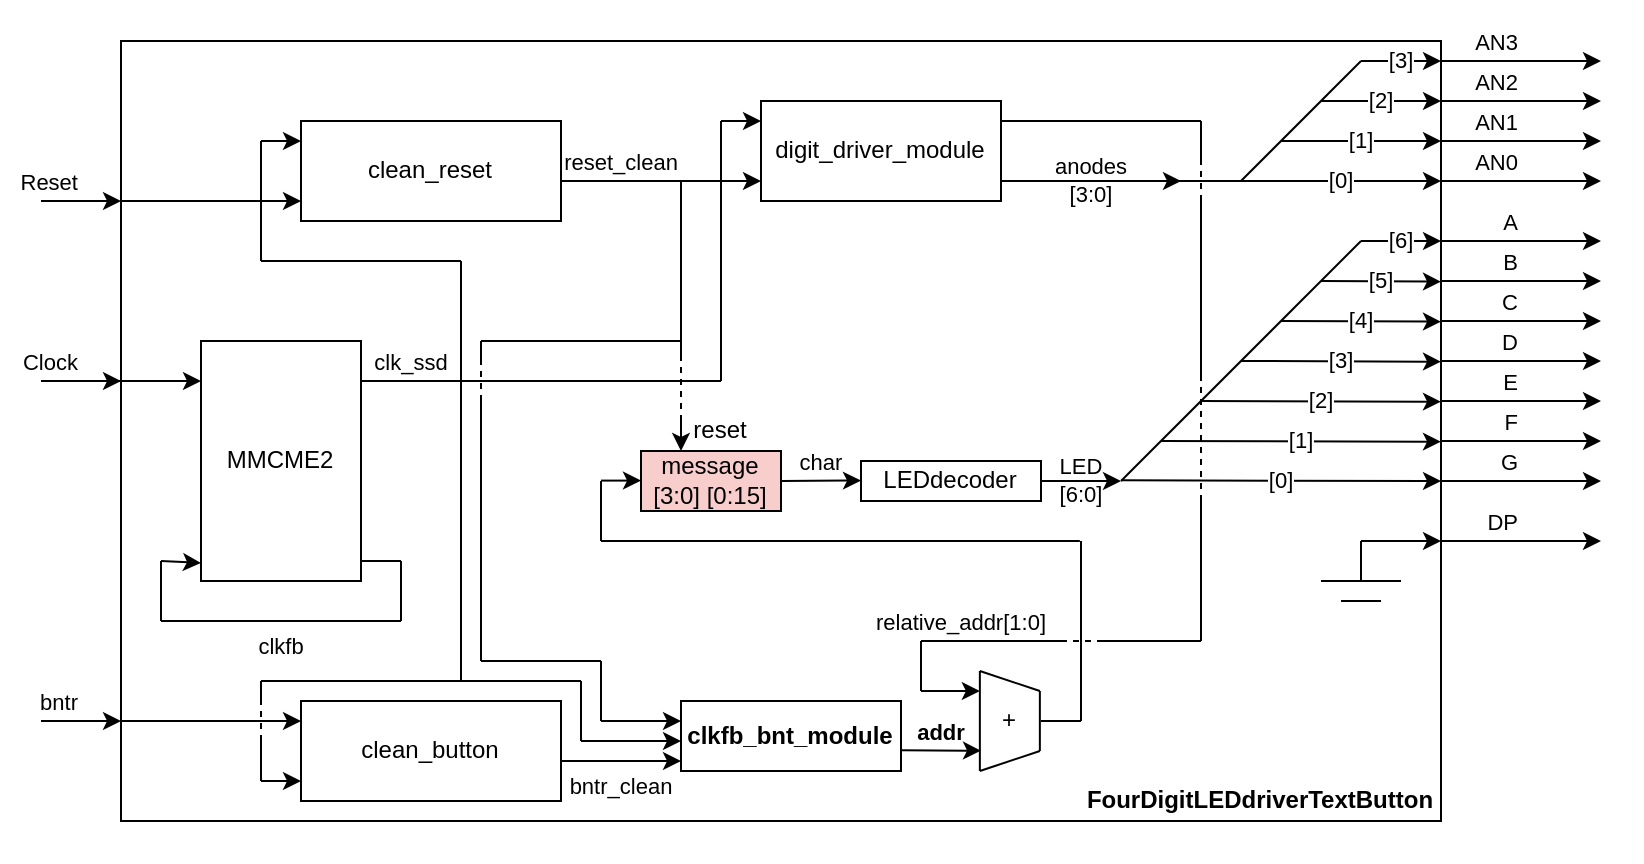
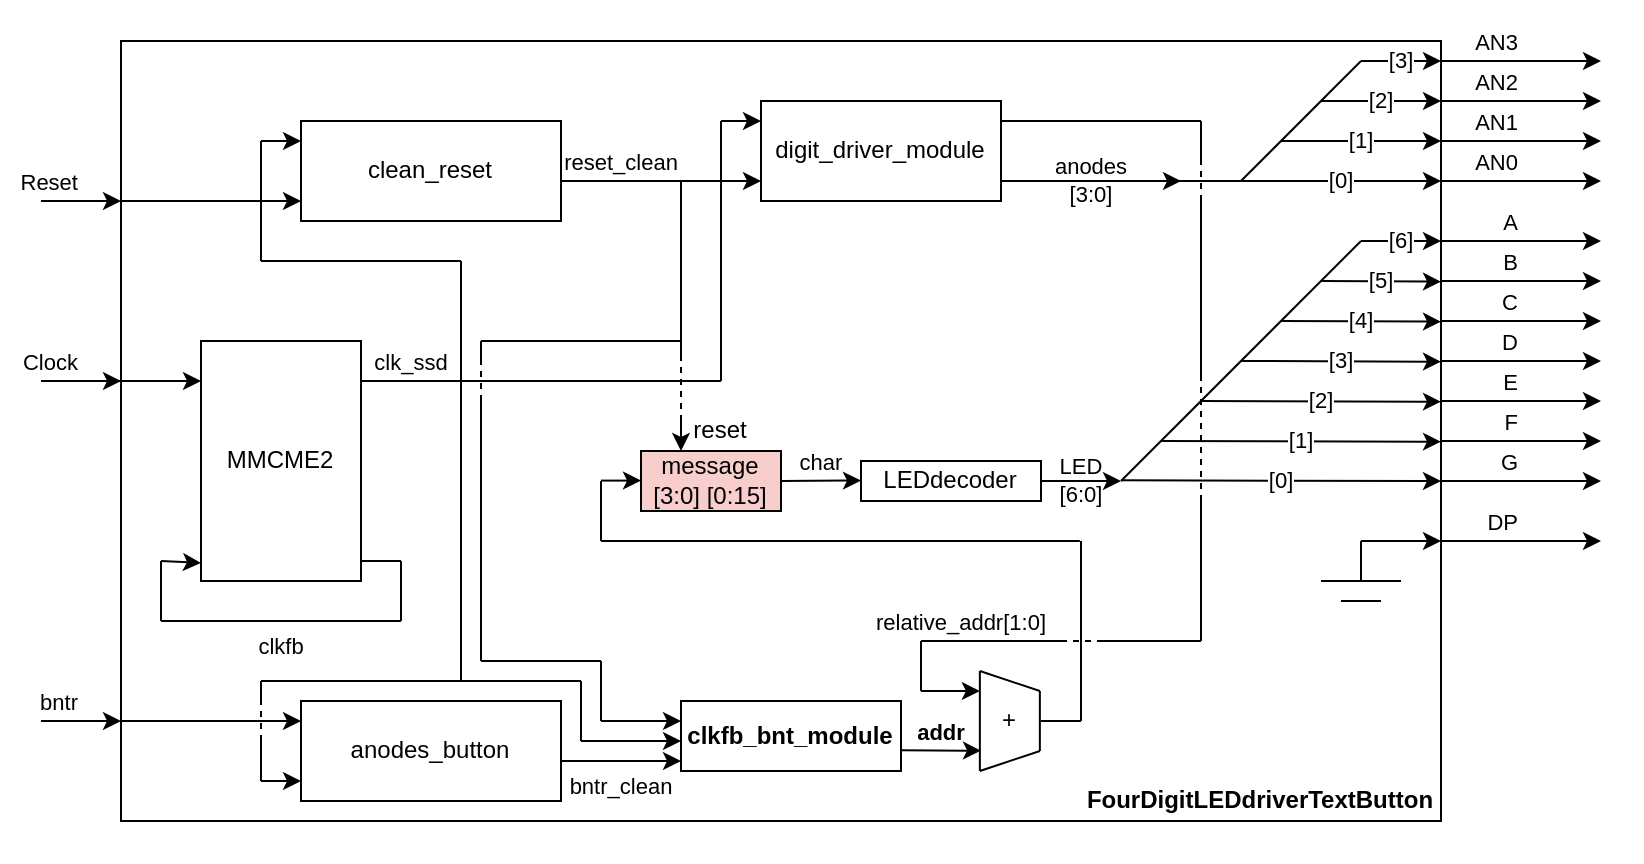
node "clean_button": label "clean_button" -> "anodes_button"
